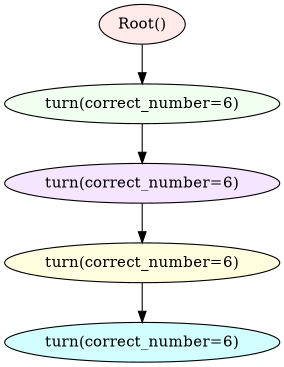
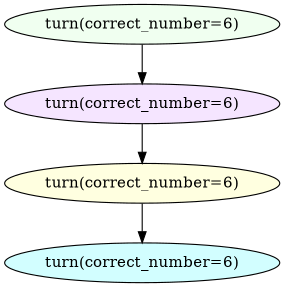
node "Root()": removed
